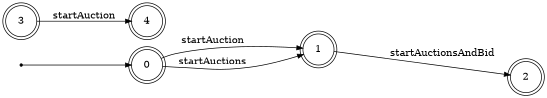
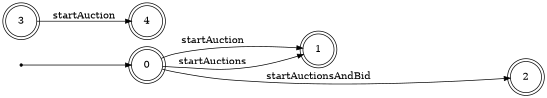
edge "1" -> "2": now "0" -> "2"
